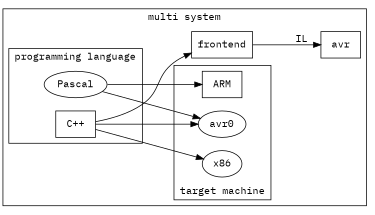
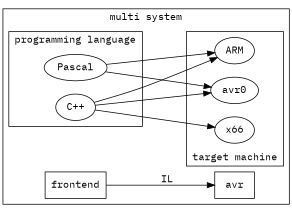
node "ARM": shape box -> ellipse
edge "C++" -> "frontend": now "C++" -> "ARM"
node "C++": shape box -> ellipse
node "x86": label "x86" -> "x66"
